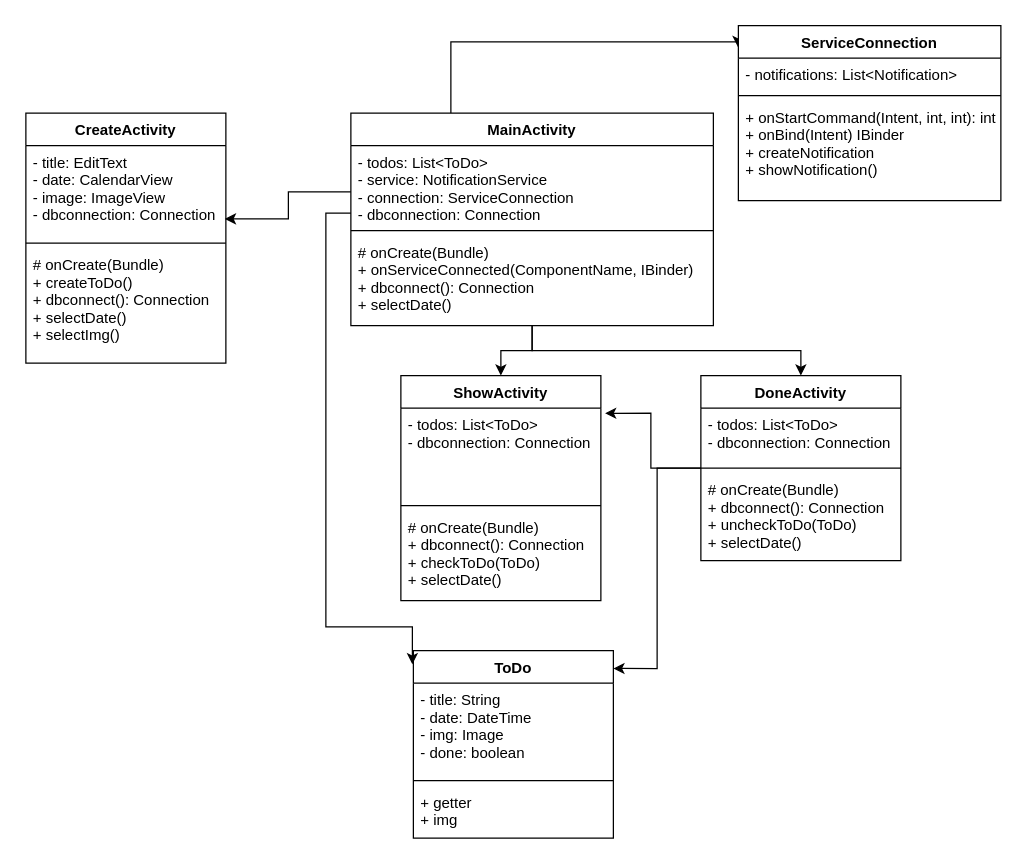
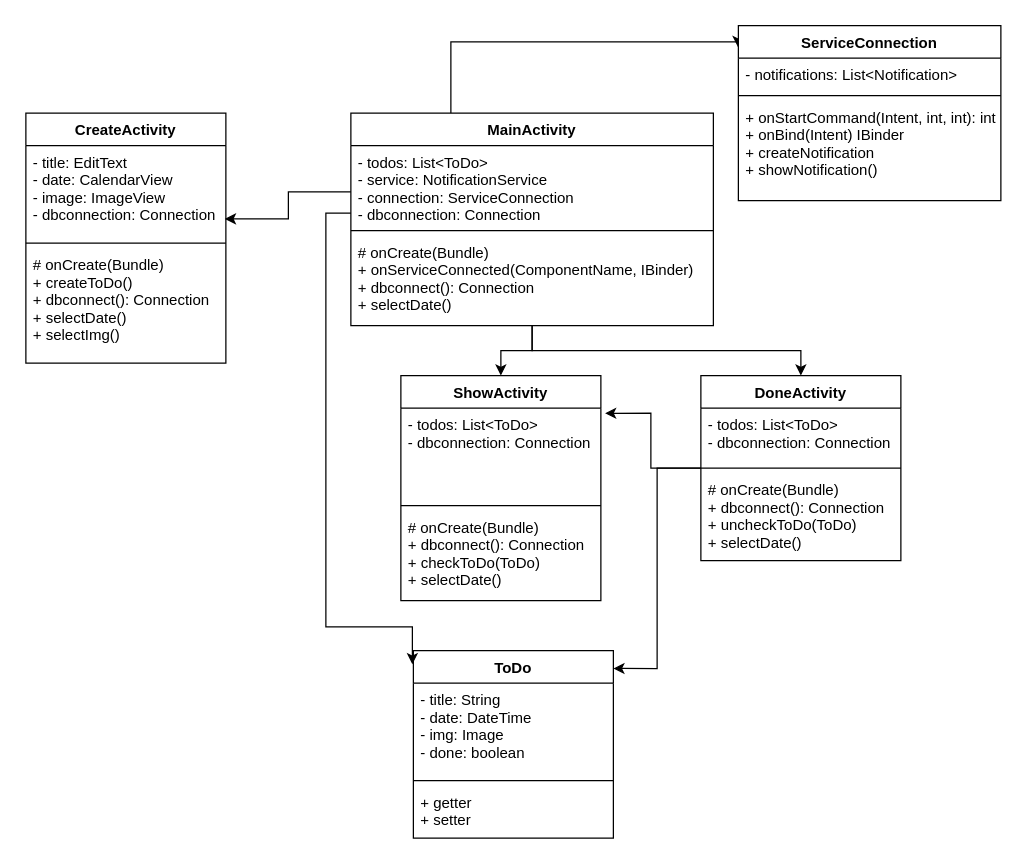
node "+ getter + img": label "+ getter + img" -> "+ getter + setter"
